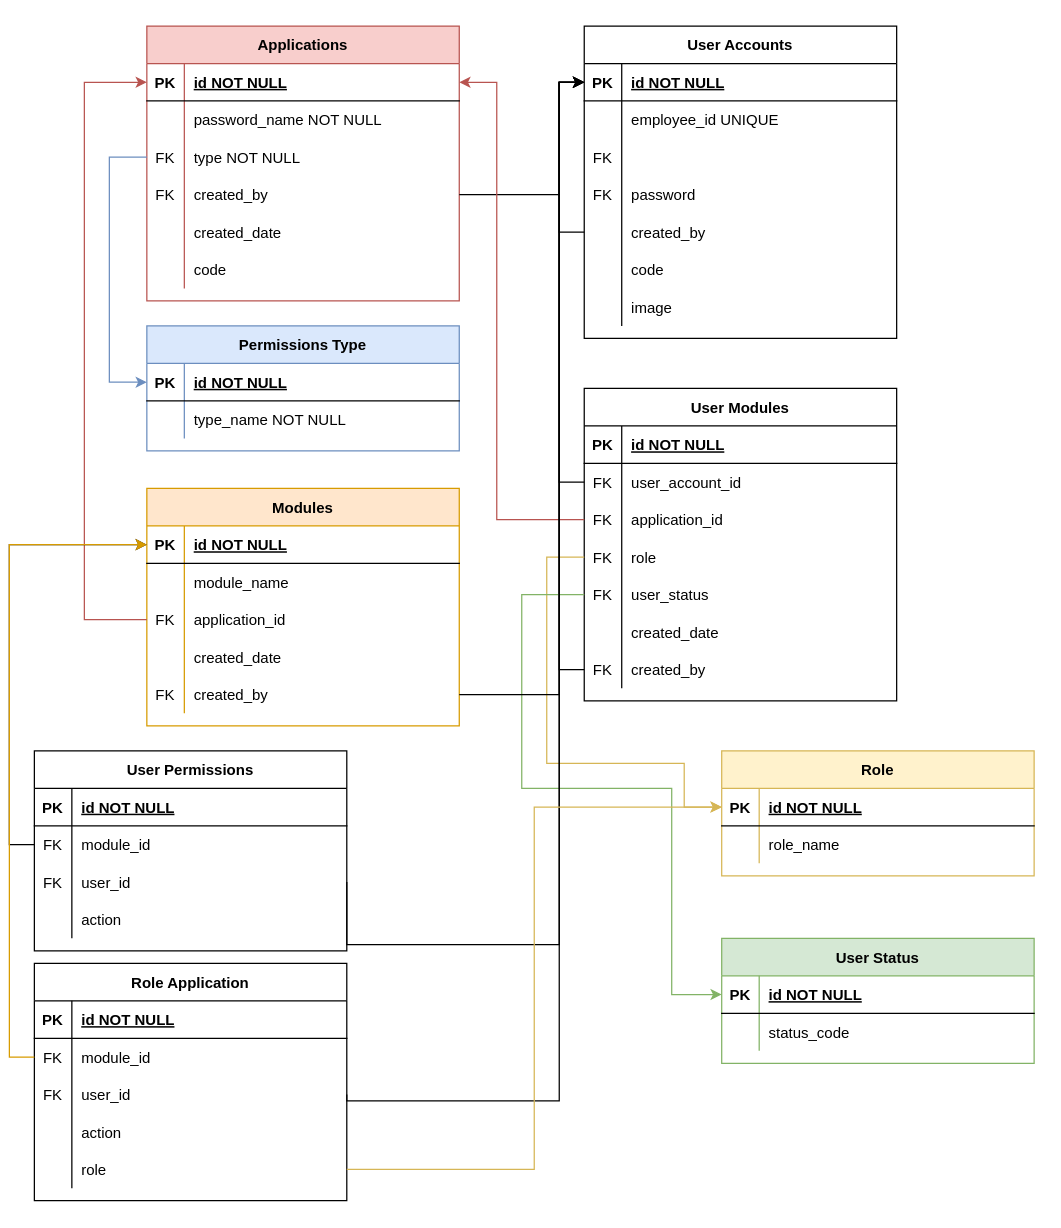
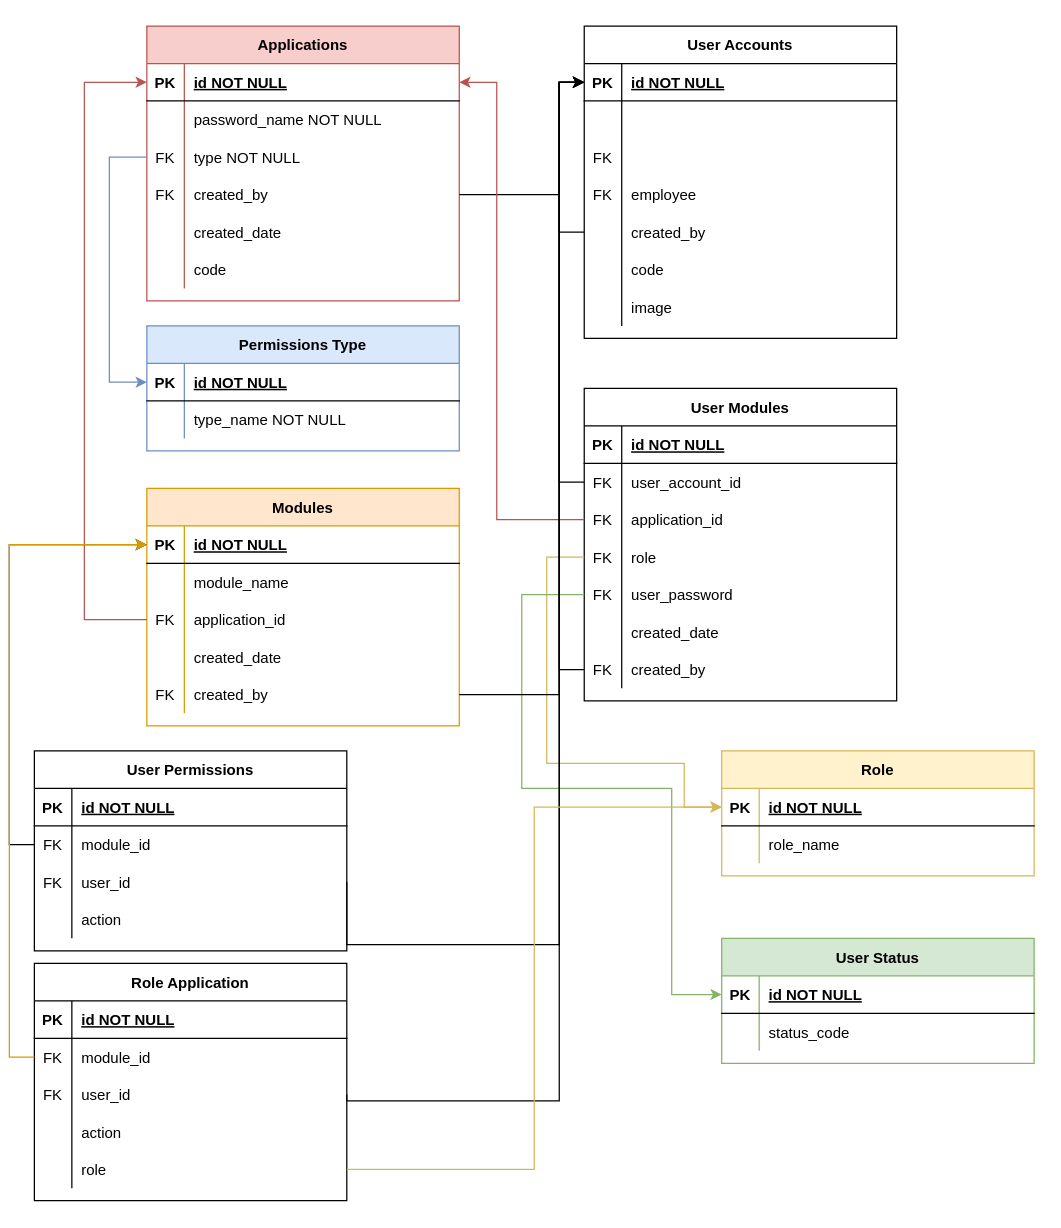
node "employee_id UNIQUE": removed
node "password": label "password" -> "employee"
node "user_status": label "user_status" -> "user_password"
